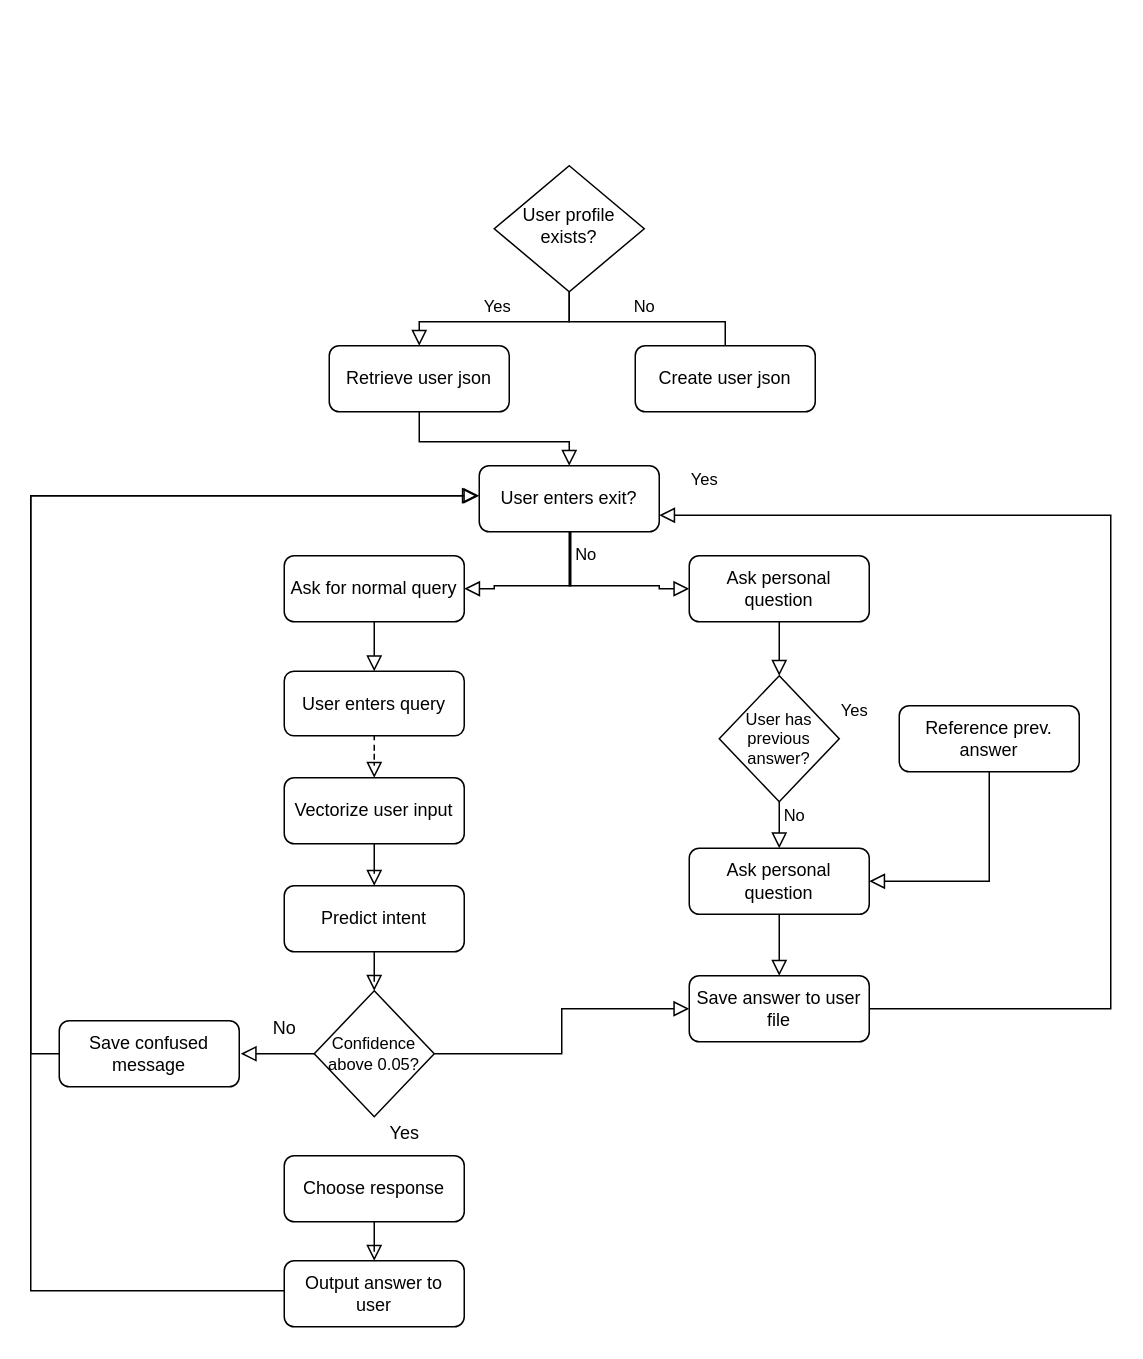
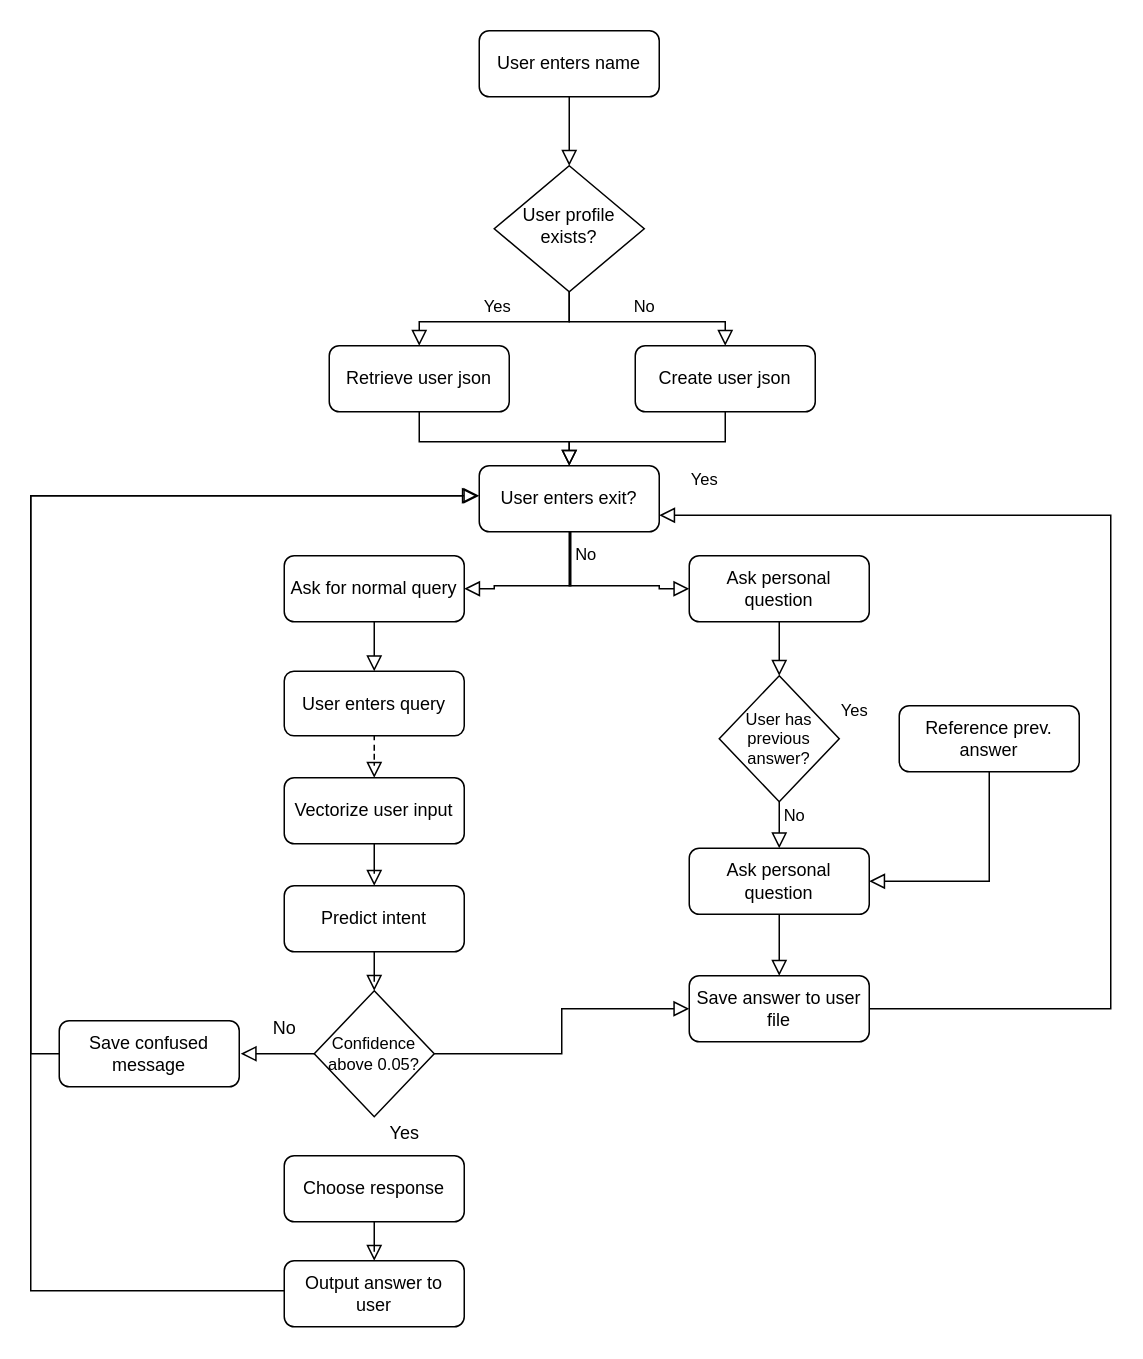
node "User enters name": added
edge "User enters name" -> "User profile exists?": added
edge "User profile exists?" -- "Create user json": arrowhead none -> block
edge "Create user json" -> "User enters exit?": added
